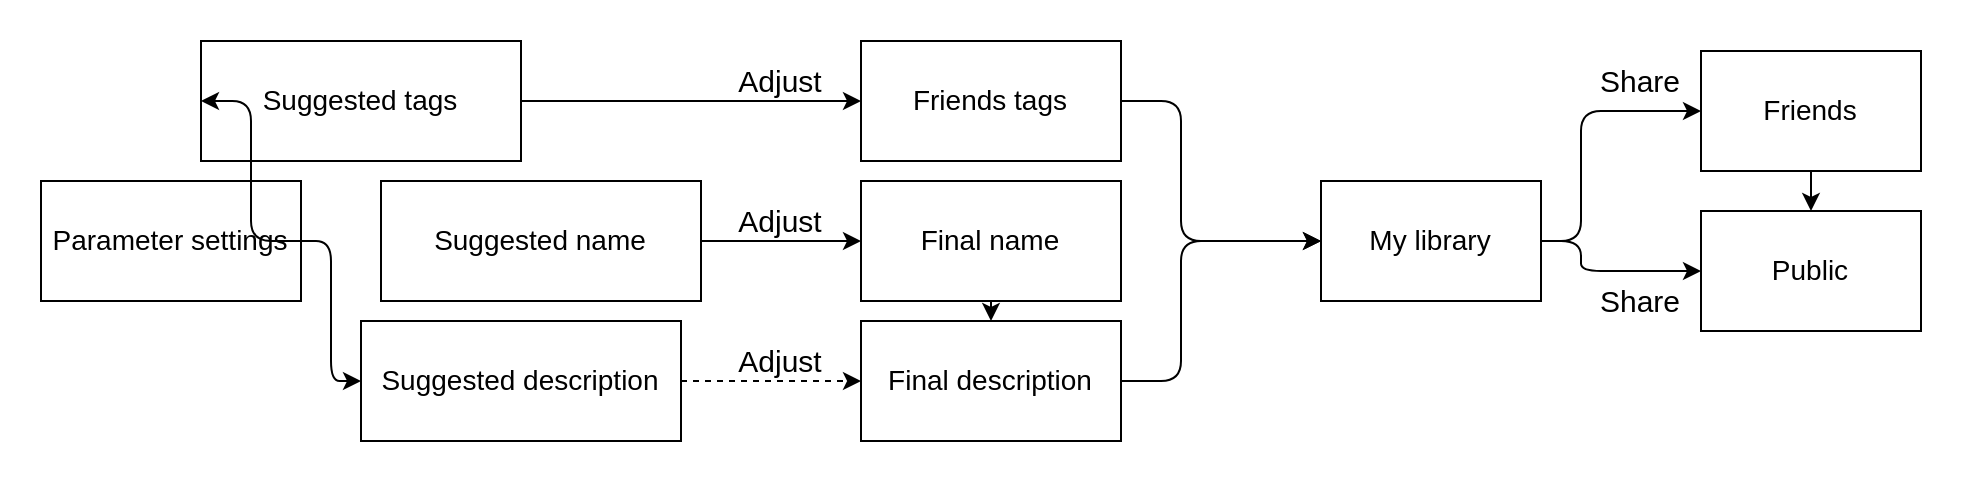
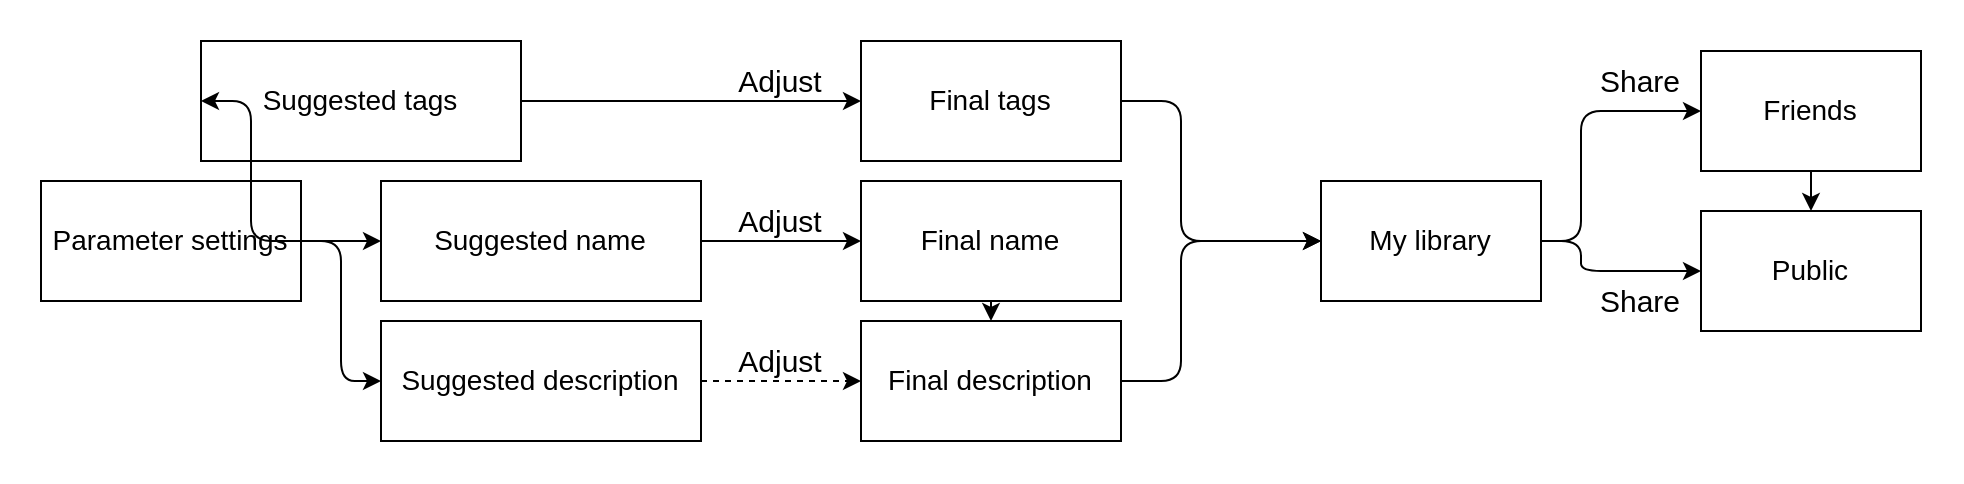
node "Friends tags": label "Friends tags" -> "Final tags"
edge "Parameter settings" -> "Suggested name": added
node "Suggested description": moved (521, 381) -> (541, 381)
